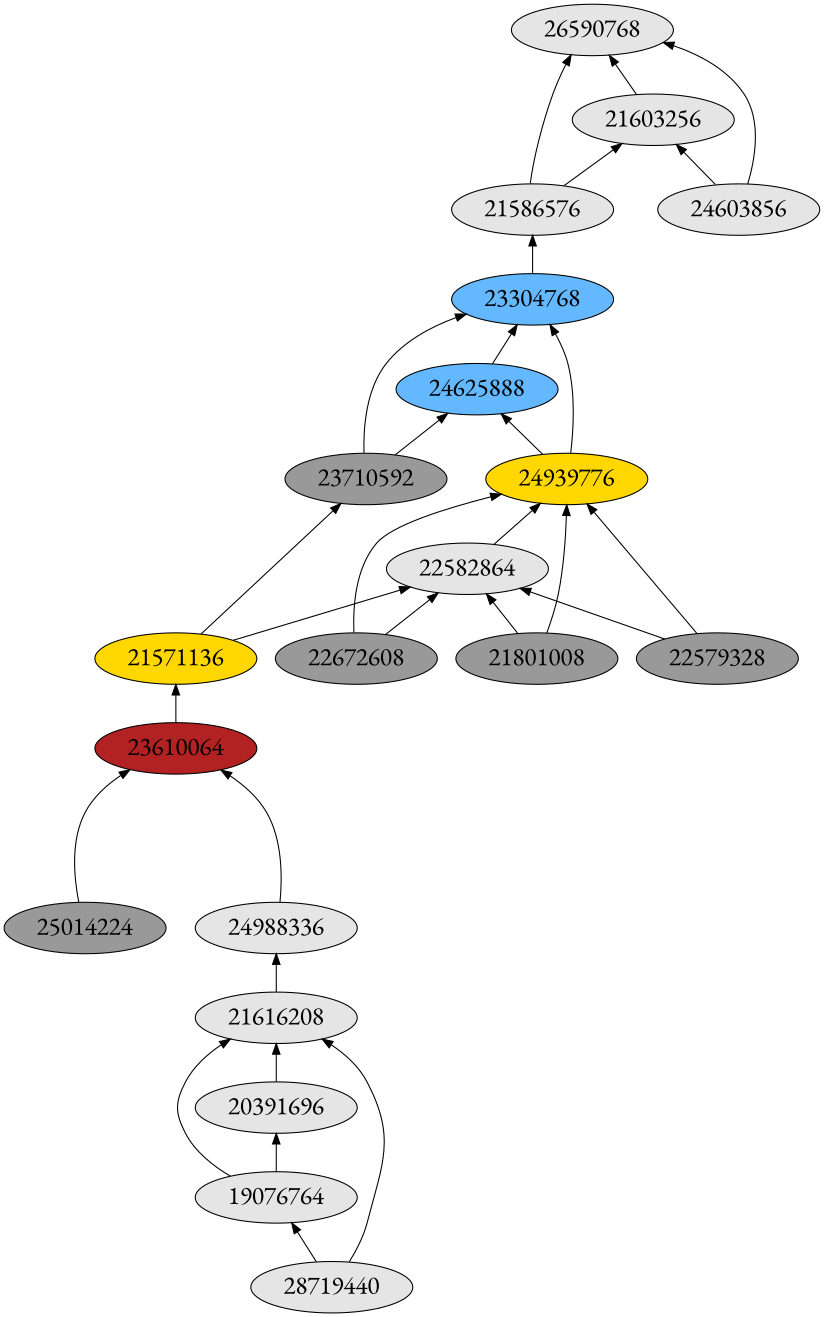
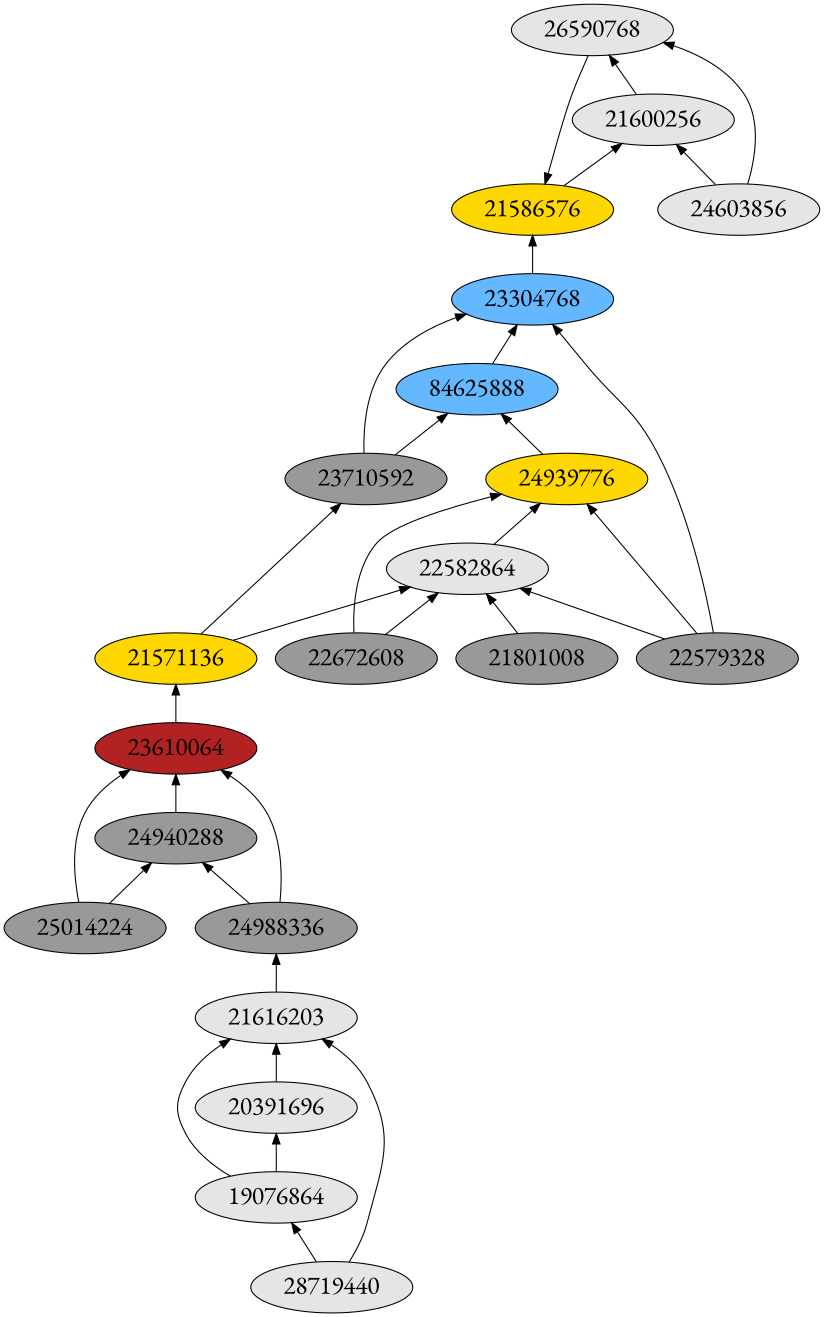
node "21603256": label "21603256" -> "21600256"
edge "21586576" -> "26590768": reversed
node "21586576": fillcolor grey90 -> gold
node "24625888": label "24625888" -> "84625888"
edge "24939776" -> "23304768": now "22579328" -> "23304768"
edge "21801008" -> "24939776": removed
node "24940288": added
node "24988336": fillcolor grey90 -> grey60
node "21616208": label "21616208" -> "21616203"
node "19076764": label "19076764" -> "19076864"
